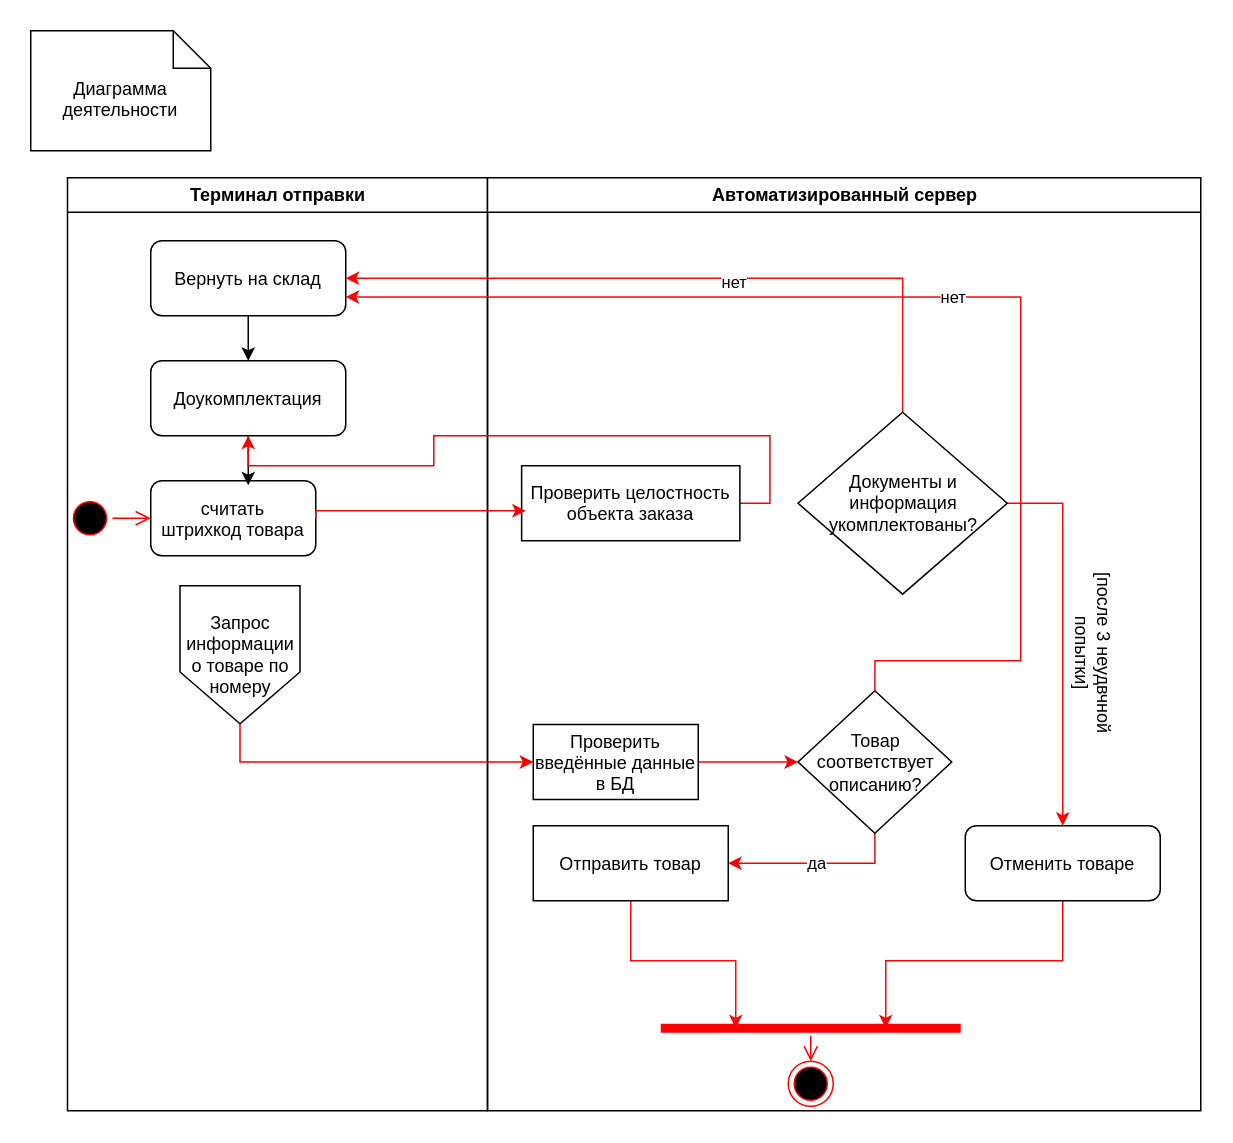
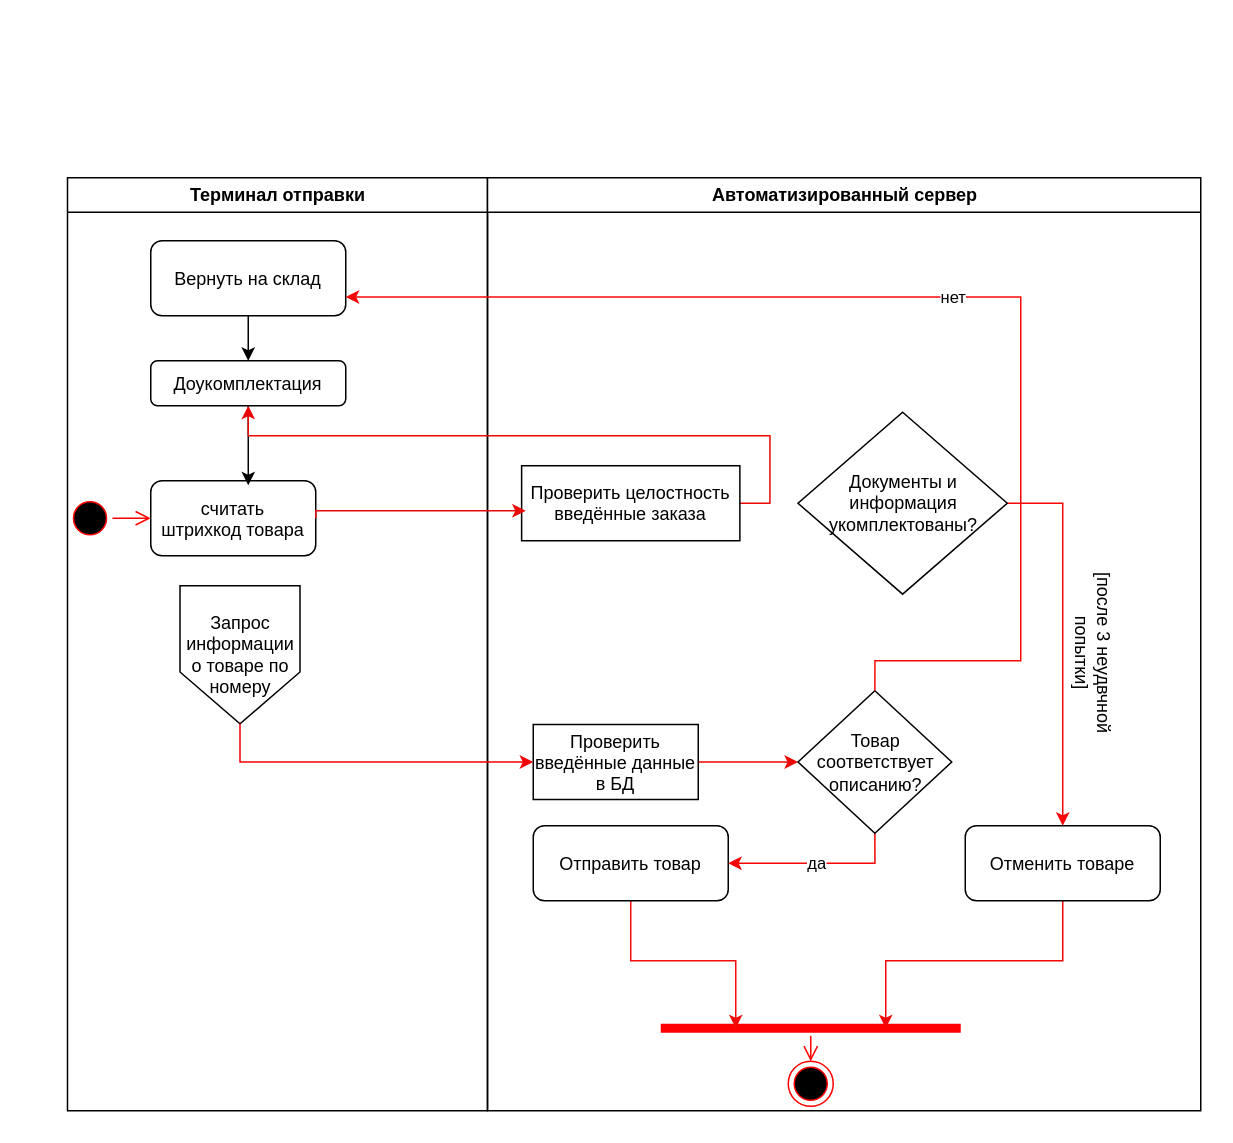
node "Диаграмма деятельности": removed
edge "Документы и информация укомплектованы?" -> "Вернуть на склад": removed, label "нет"
node "Доукомплектация": size 195x75 -> 195x45
node "Проверить целостность объекта заказа": label "Проверить целостность объекта заказа" -> "Проверить целостность введённые заказа"
node "Отправить товар": shape rectangle -> rounded rectangle
